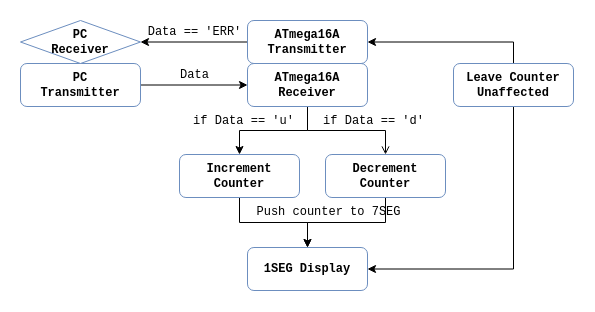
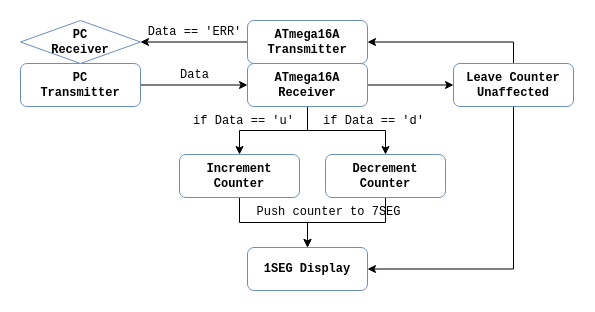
edge "ATmega16A Receiver" -> "Leave Counter Unaffected": added
edge "ATmega16A Receiver" -> "Decrement Counter": arrowhead open -> classic
